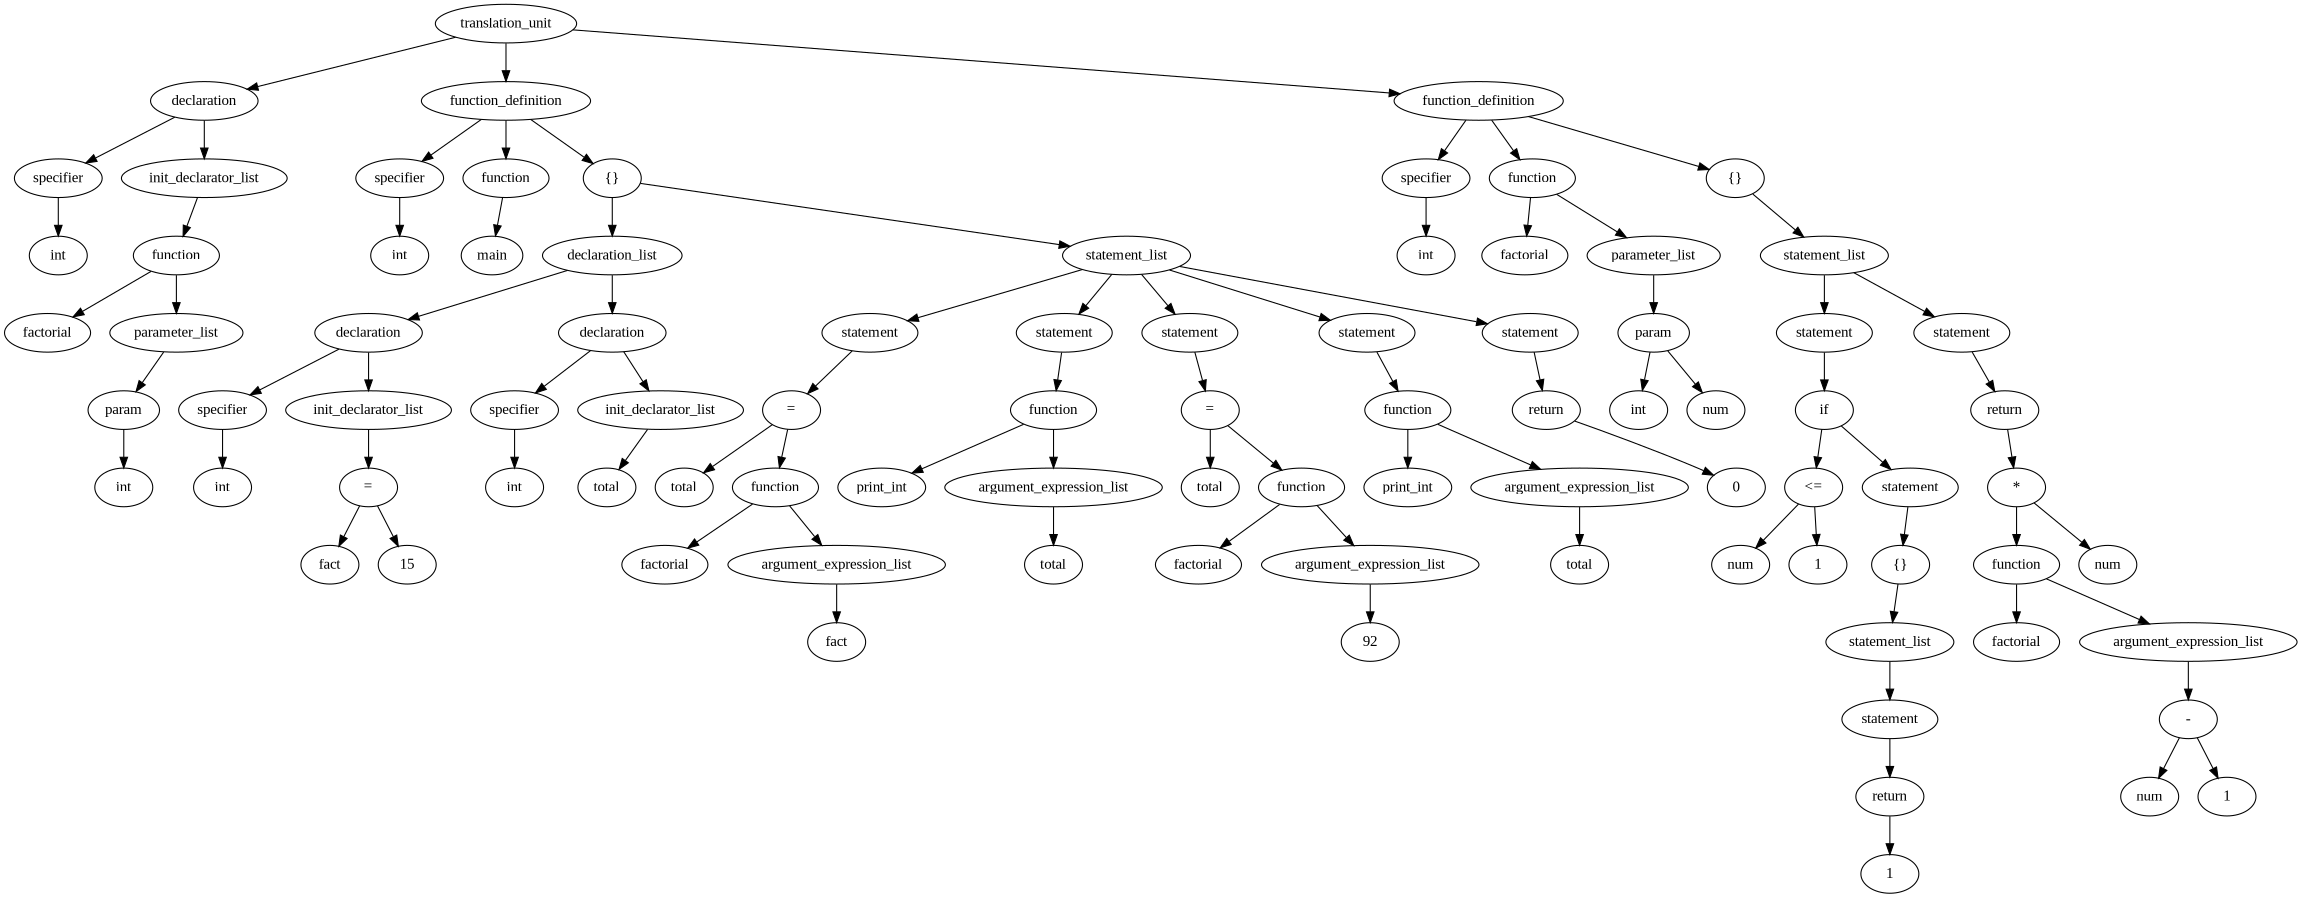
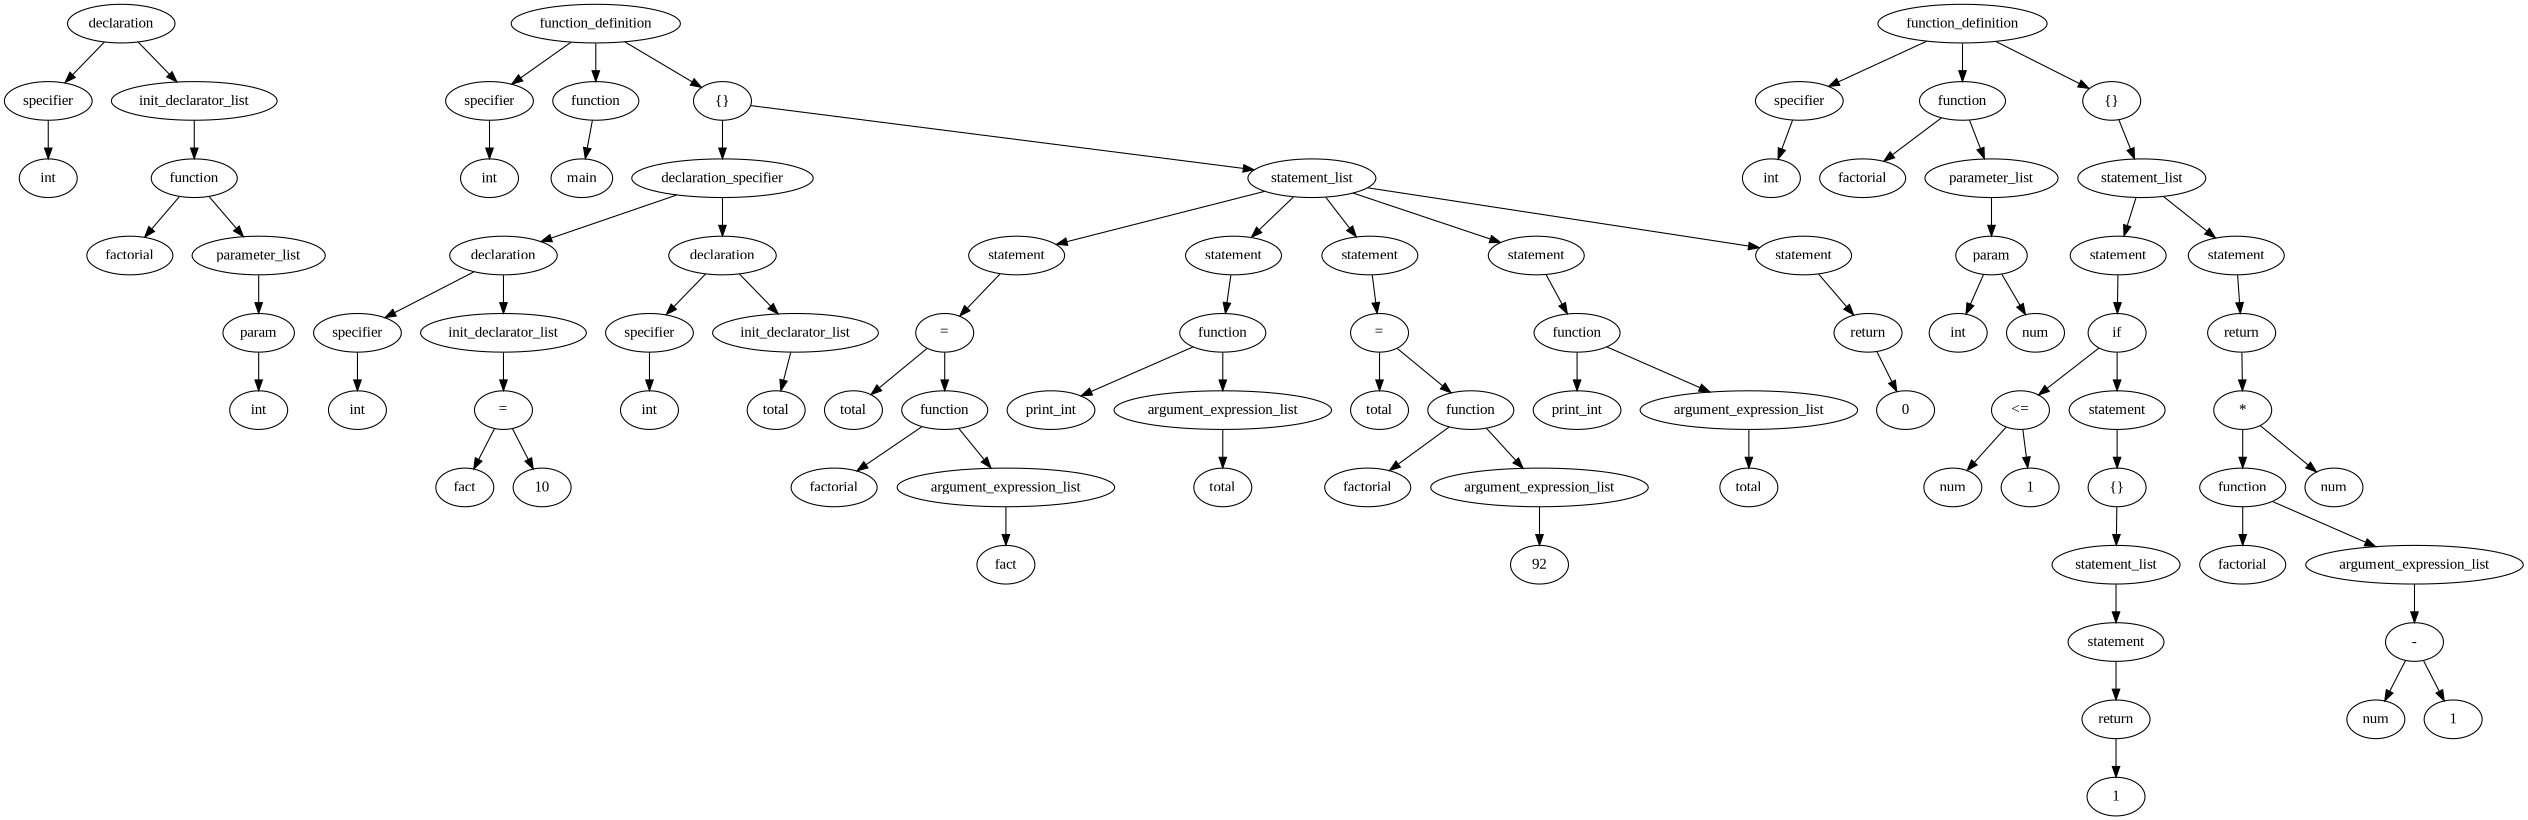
node "translation_unit": removed
node "declaration_list": label "declaration_list" -> "declaration_specifier"
node "15": label "15" -> "10"
